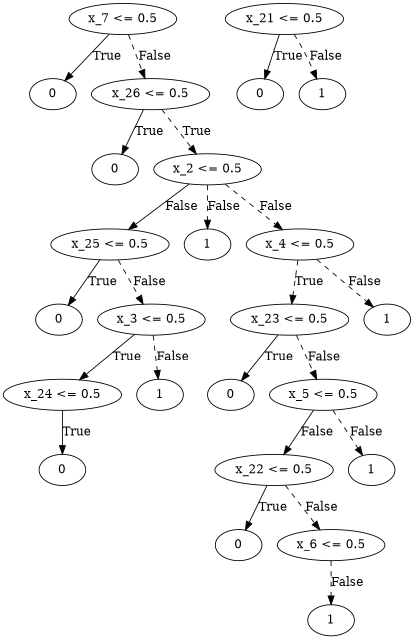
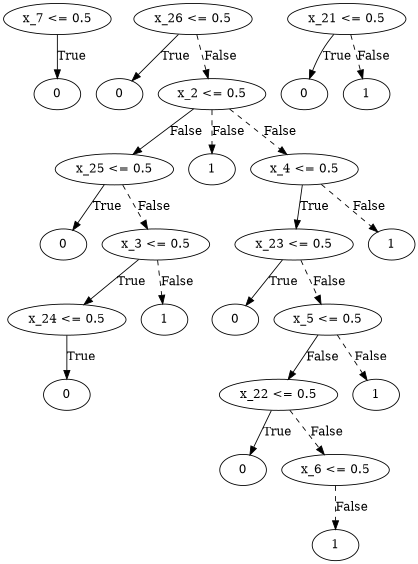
edge "x_7 <= 0.5" -> "x_26 <= 0.5": removed, label "False"
edge "x_26 <= 0.5" -> "x_2 <= 0.5": label "True" -> "False"
edge "x_4 <= 0.5" -> "x_23 <= 0.5": style dashed -> solid
